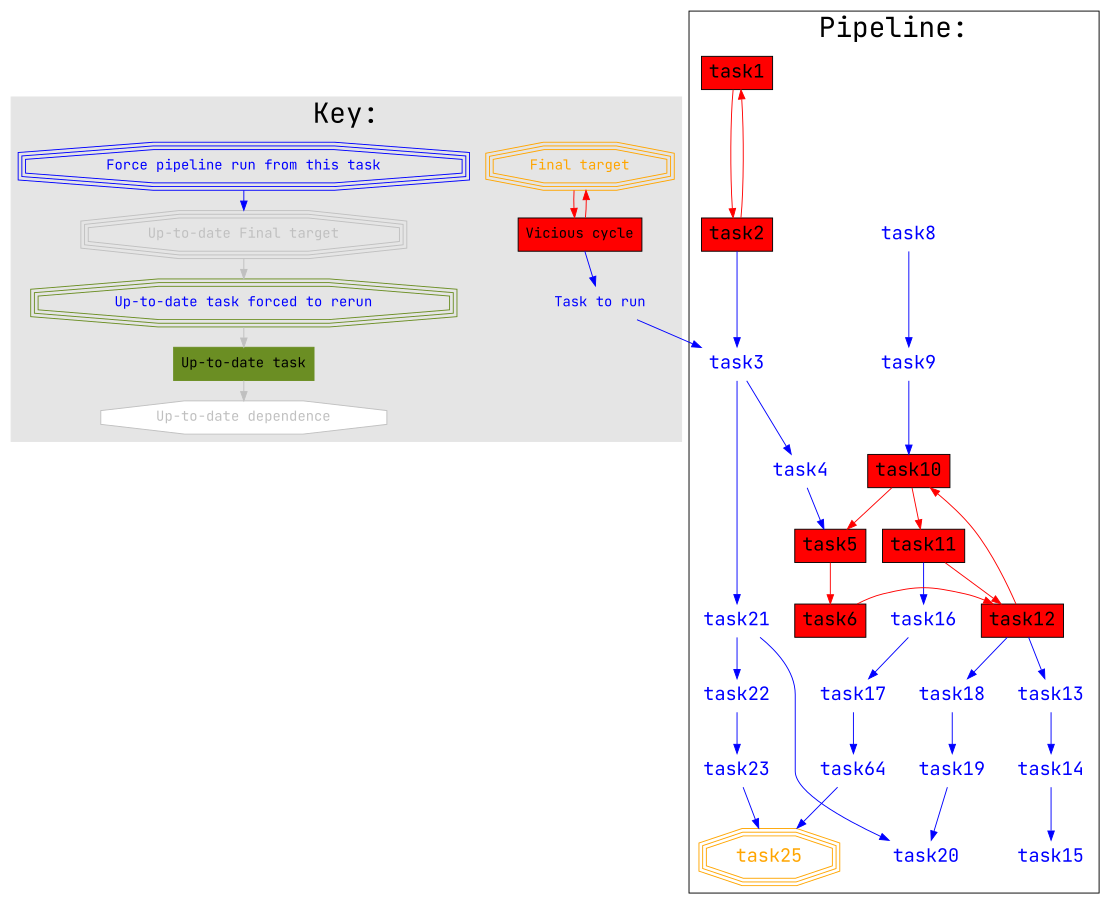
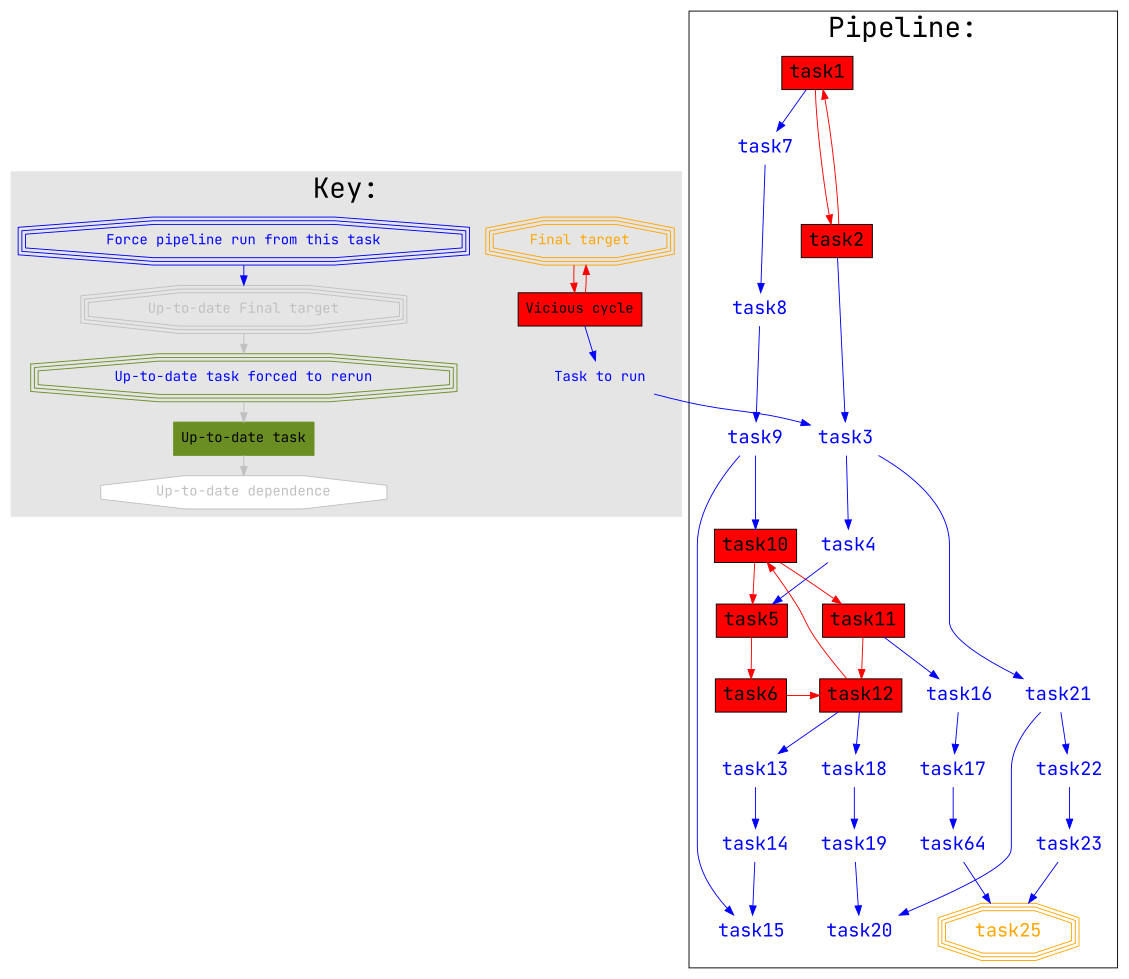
node "task7": added
edge "task9" -> "task15": added
